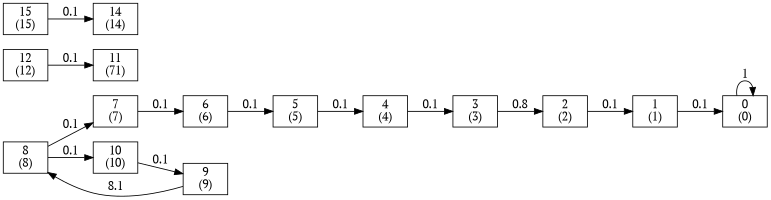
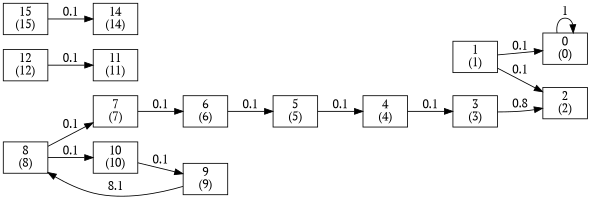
node "11 (71)": label "11 (71)" -> "11 (11)"
edge "2 (2)" -> "1 (1)": reversed
